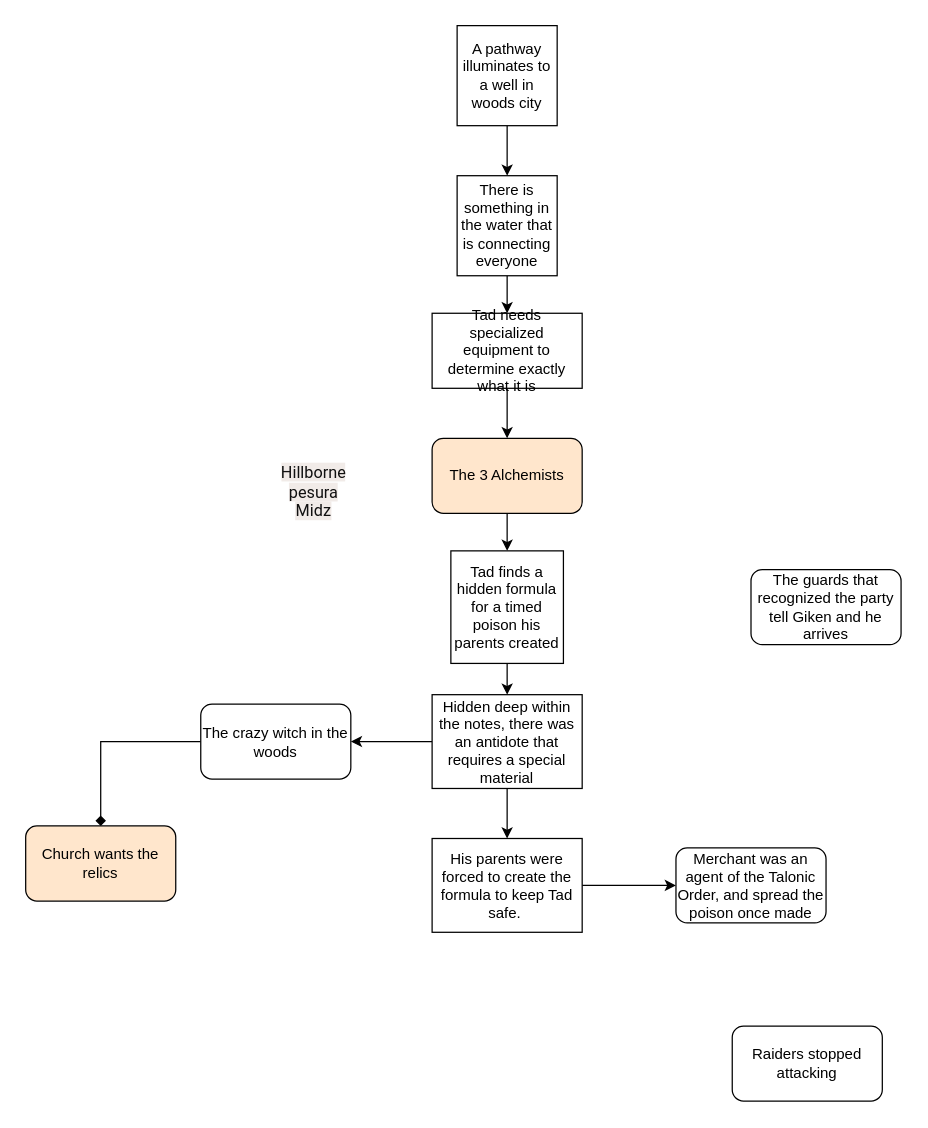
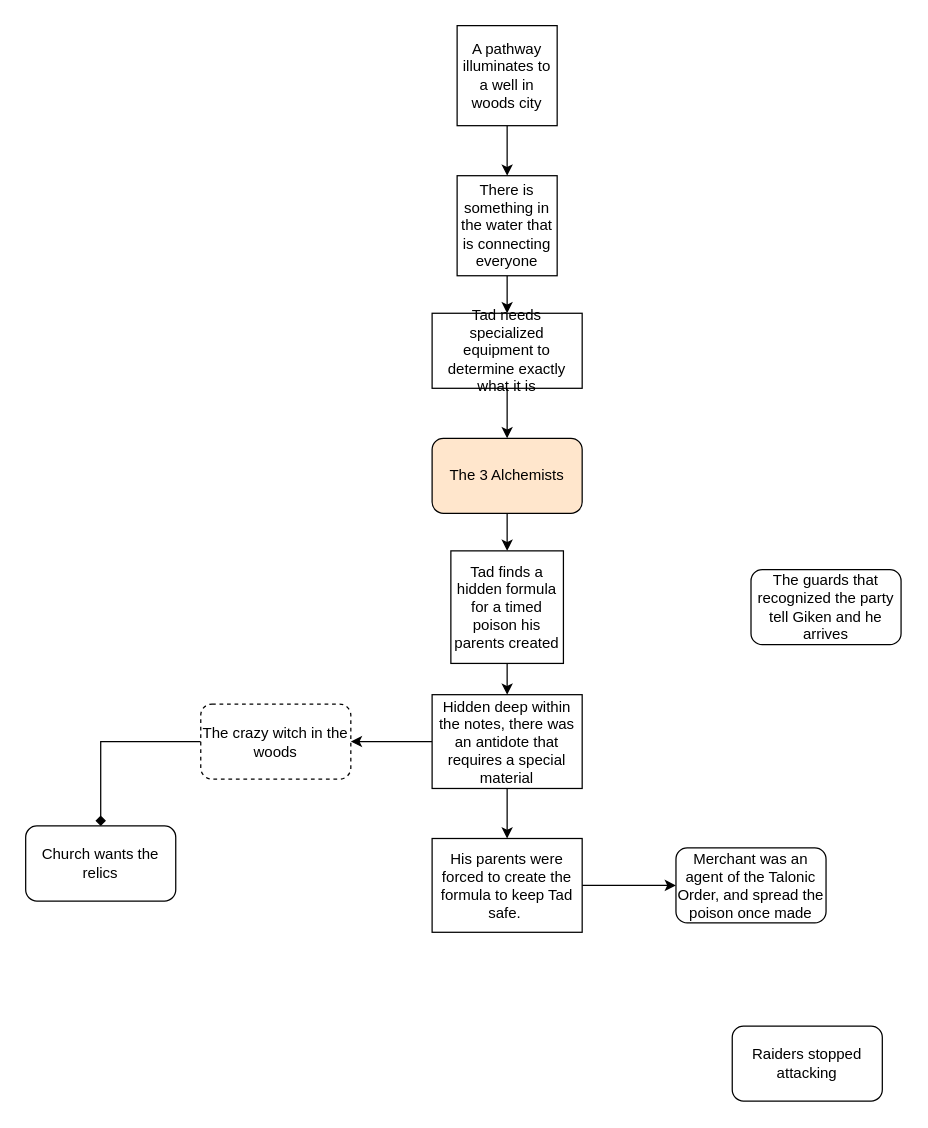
node "HillbornepesuraMidz": removed
node "The crazy witch in the woods": style solid -> dashed
node "Church wants the relics": fillcolor #ffe6cc -> #ffffff
